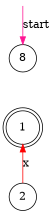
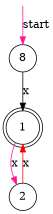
edge "8" -> "1": added, label "x"
edge "1" -> "2": added, label "x"
